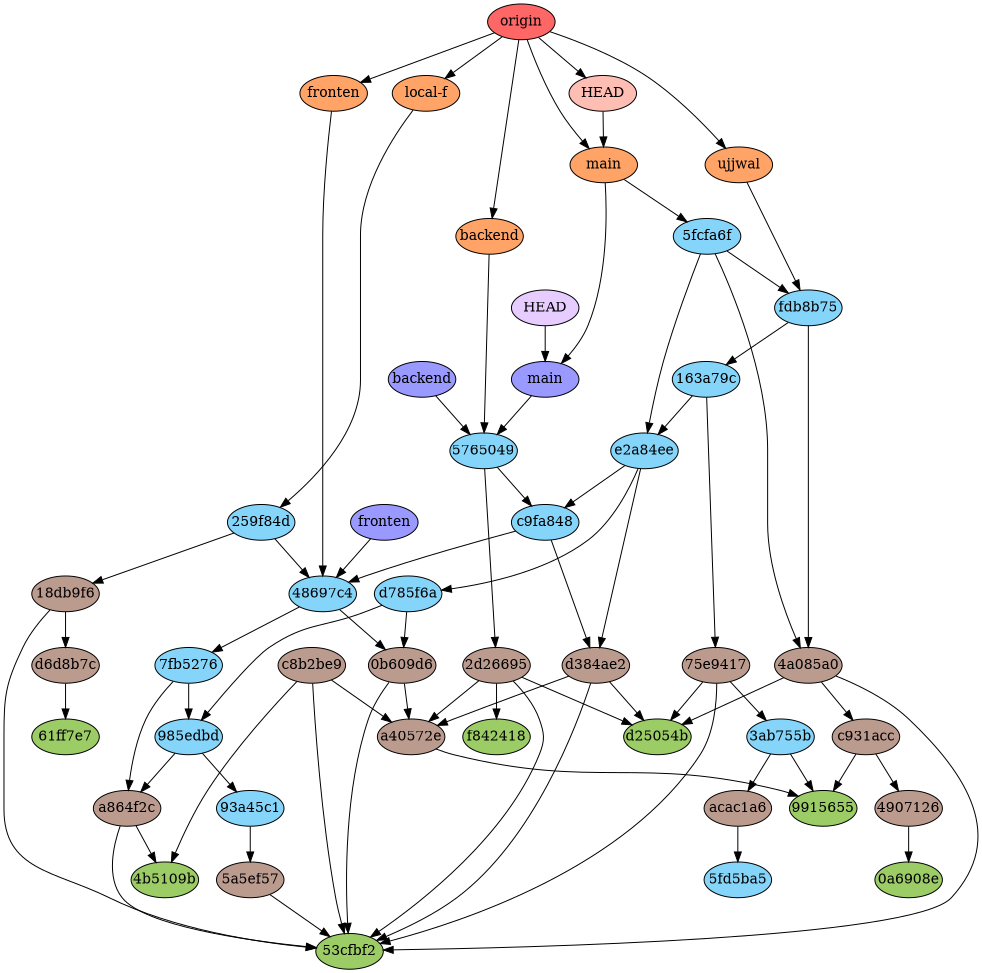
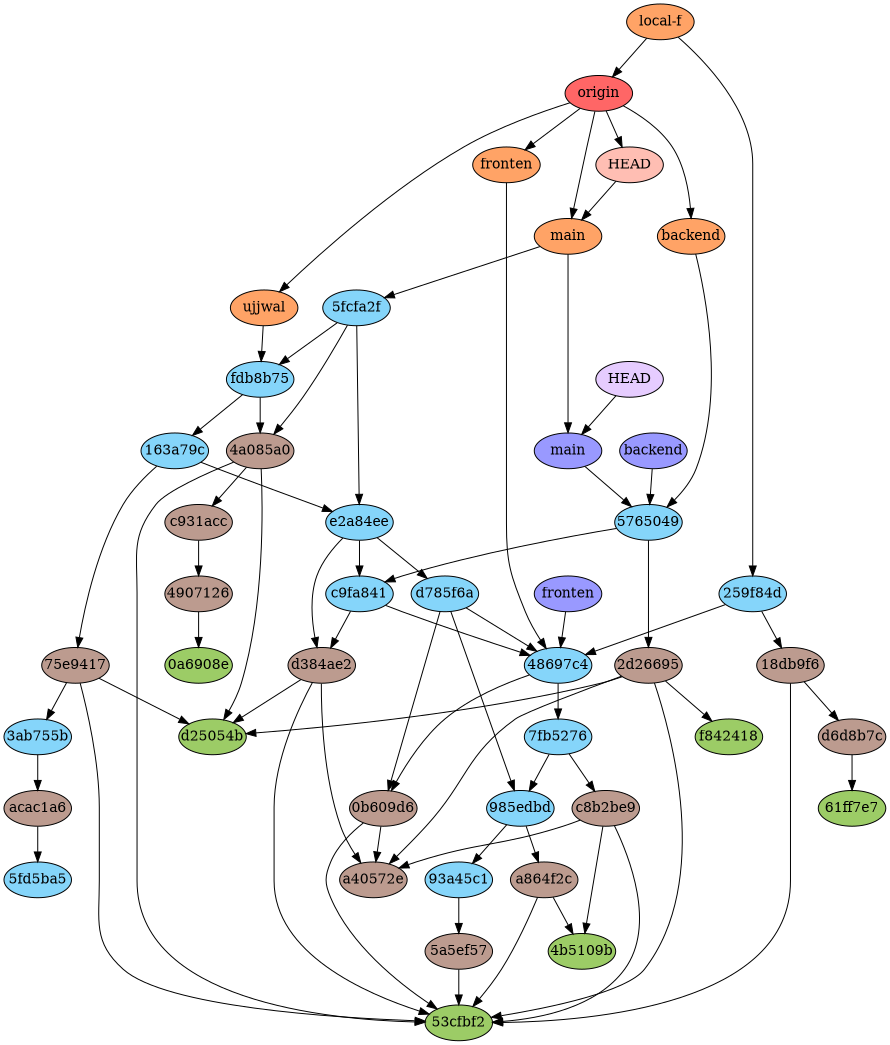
edge "origin" -> "local-f": reversed
node "5fcfa6f": label "5fcfa6f" -> "5fcfa2f"
node "c9fa848": label "c9fa848" -> "c9fa841"
edge "d785f6a" -> "48697c4": added
edge "7fb5276" -> "a864f2c": now "7fb5276" -> "c8b2be9"
node "9915655": removed
